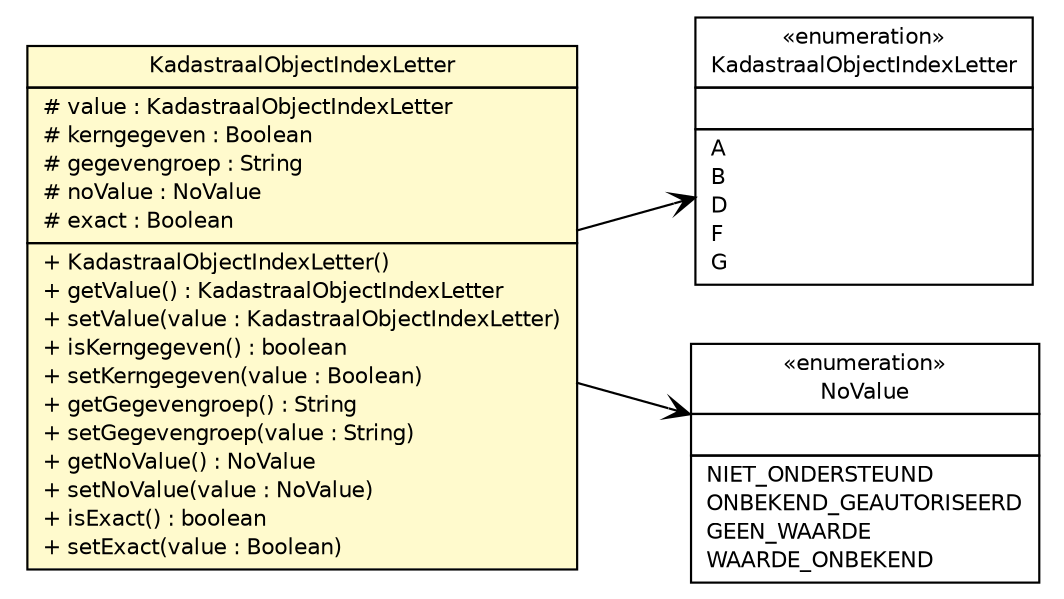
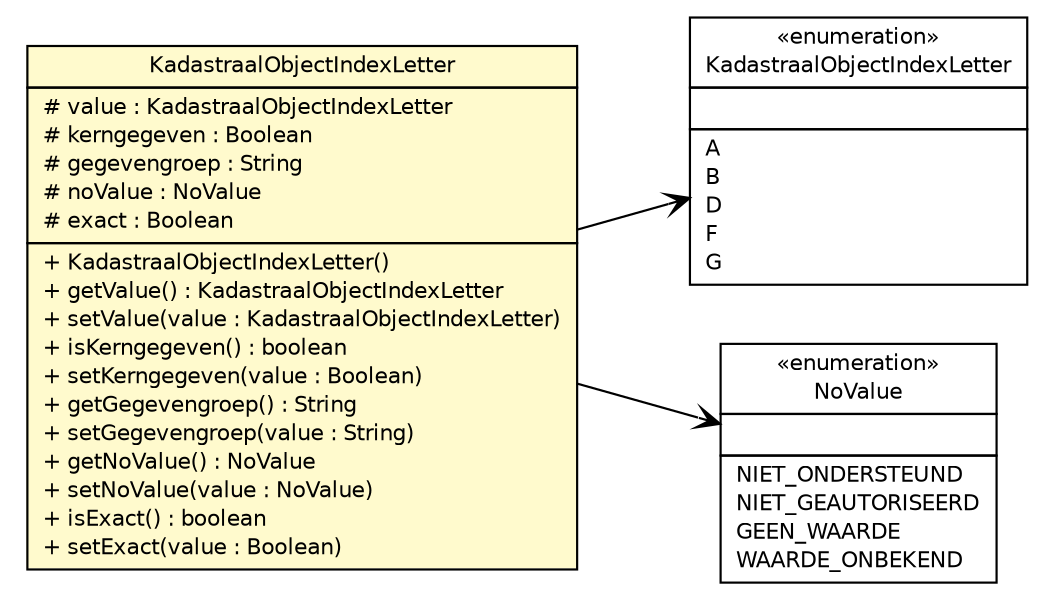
node "NoValue": text "ONBEKEND_GEAUTORISEERD" -> "NIET_GEAUTORISEERD"
